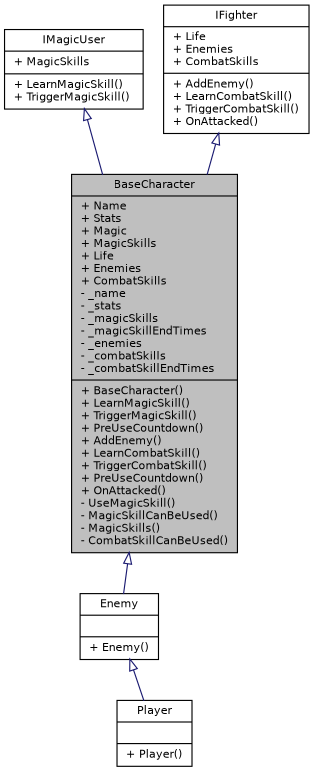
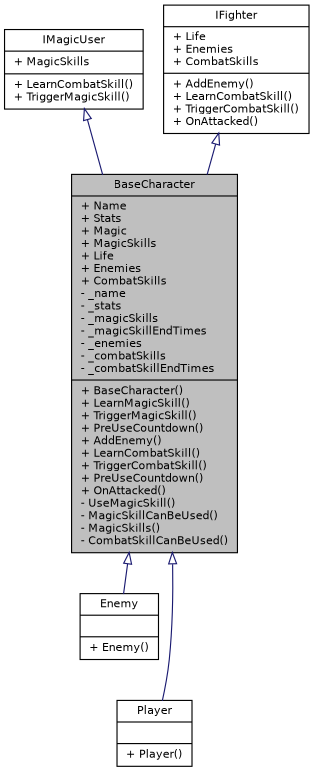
node "IMagicUser": text "+ LearnMagicSkill()" -> "+ LearnCombatSkill()"
edge "Player" -> "Enemy": now "Player" -> "BaseCharacter"
